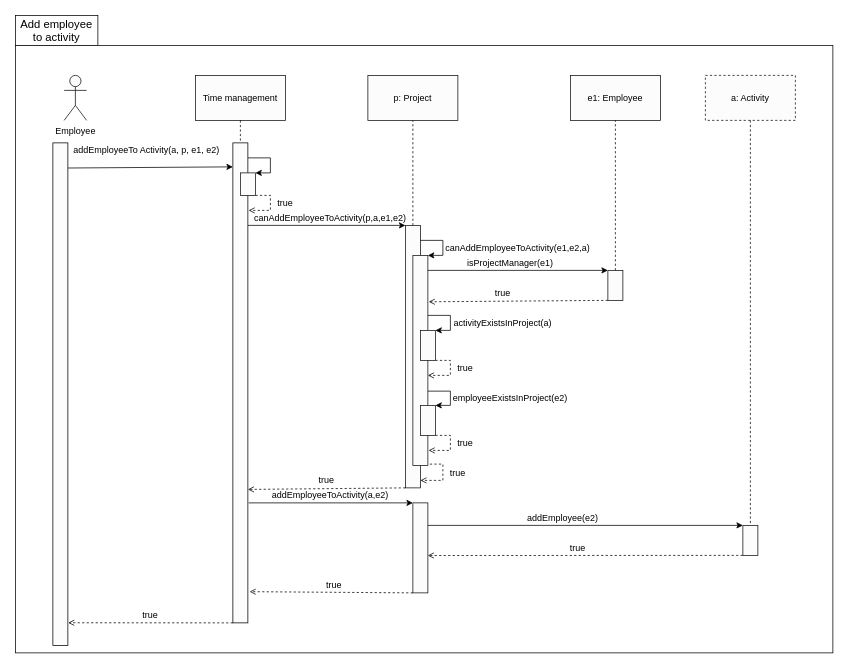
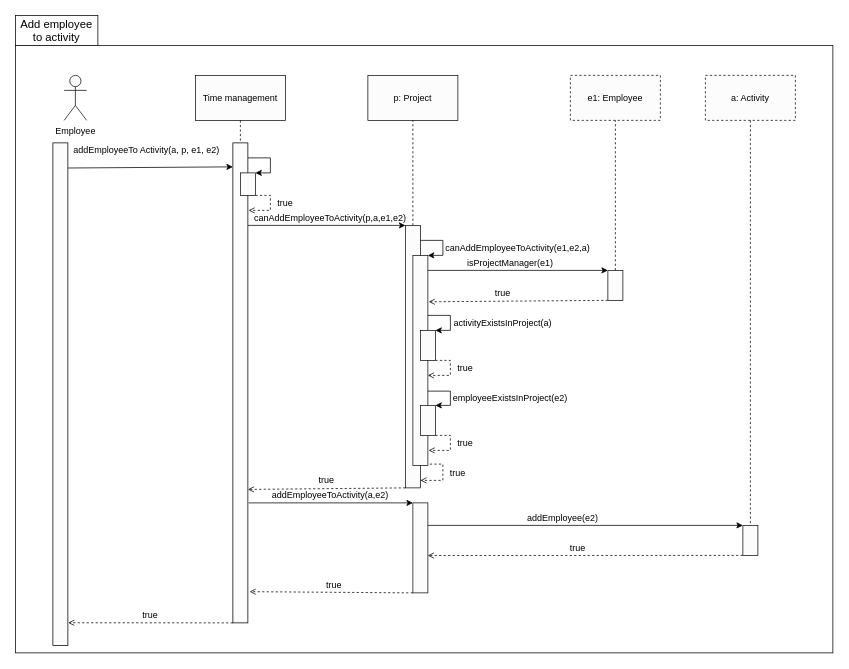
node "e1: Employee": style solid -> dashed
